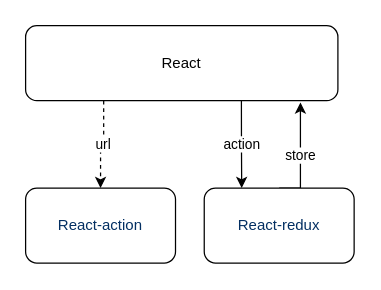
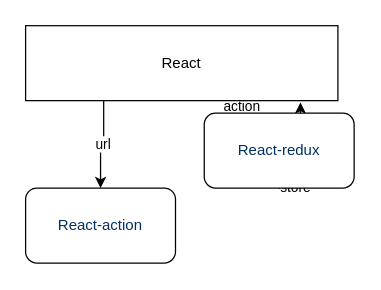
node "React": shape rounded rectangle -> rectangle
edge "React" -> "React-action": style dashed -> solid
node "React-redux": moved (279, 226) -> (279, 151)
